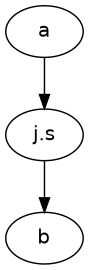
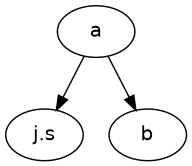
edge "j.s" -> "b": now "a" -> "b"
